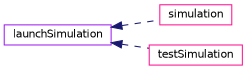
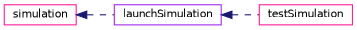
edge "simulation" -> "launchSimulation": reversed
